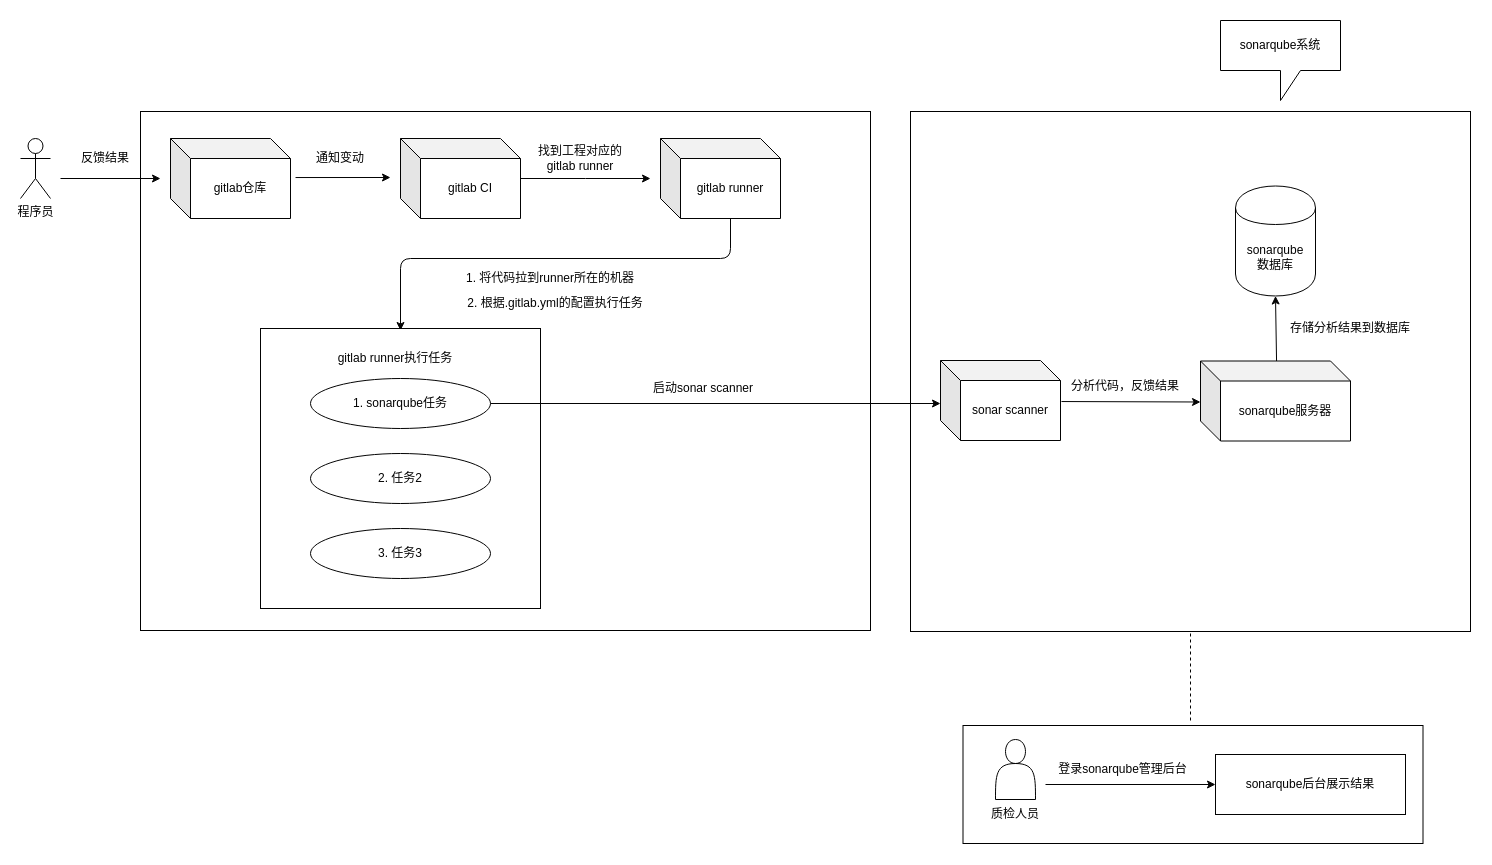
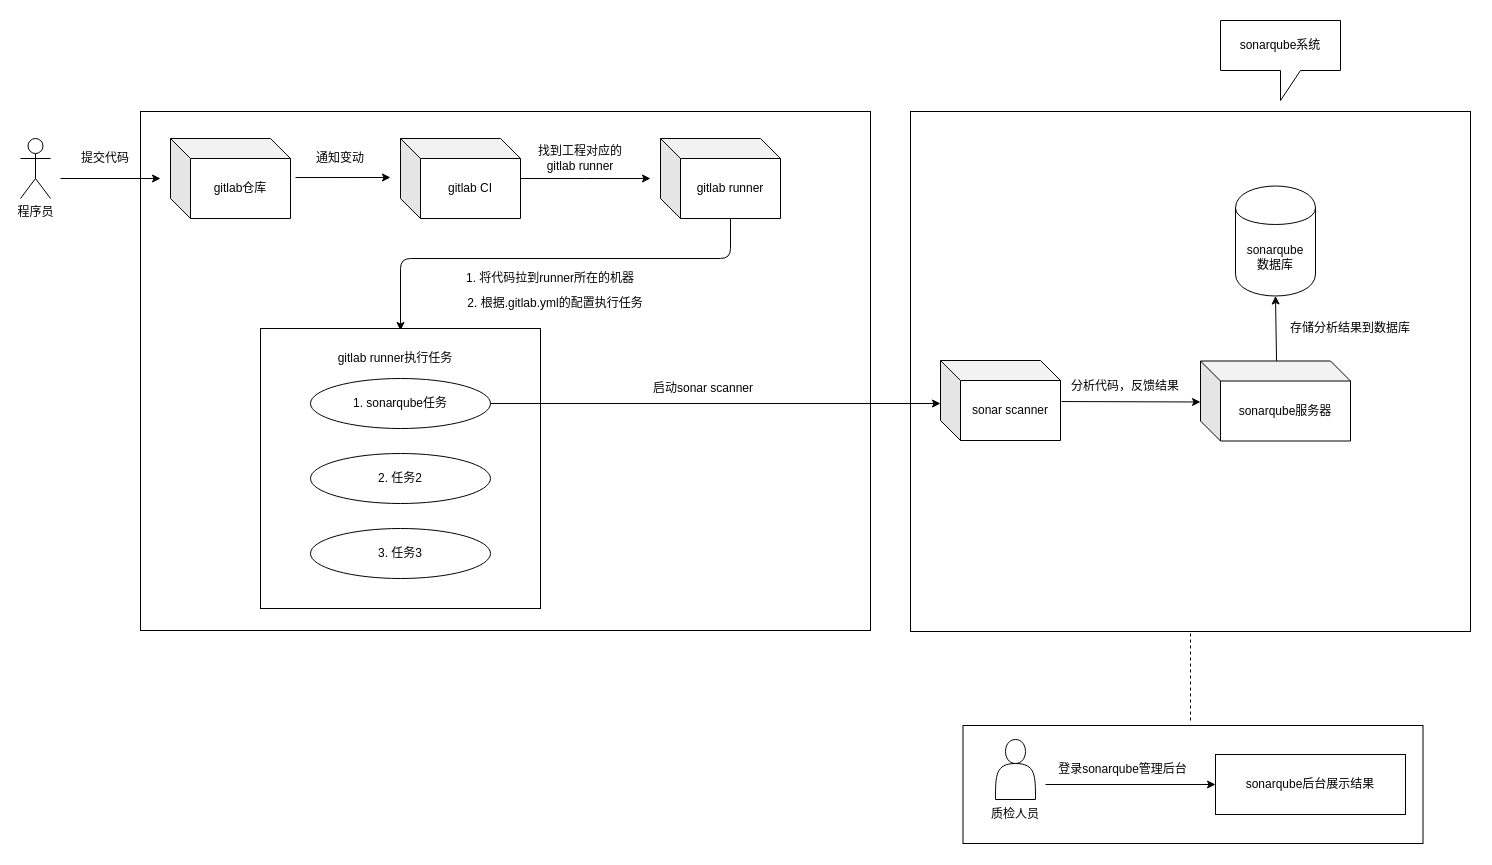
node "反馈结果": label "反馈结果" -> "提交代码"
